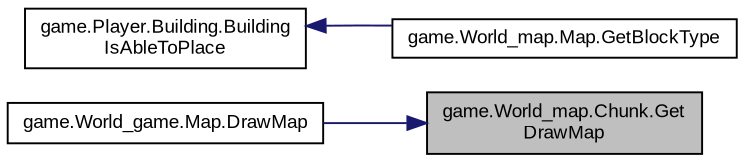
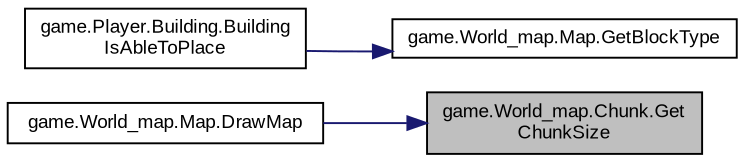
edge "game.World_map.Map.GetBlockType" -> "game.Player.Building.Building IsAbleToPlace": reversed
node "game.World_game.Map.DrawMap": label "game.World_game.Map.DrawMap" -> "game.World_map.Map.DrawMap"
node "game.World_map.Chunk.Get DrawMap": label "game.World_map.Chunk.Get DrawMap" -> "game.World_map.Chunk.Get ChunkSize"
